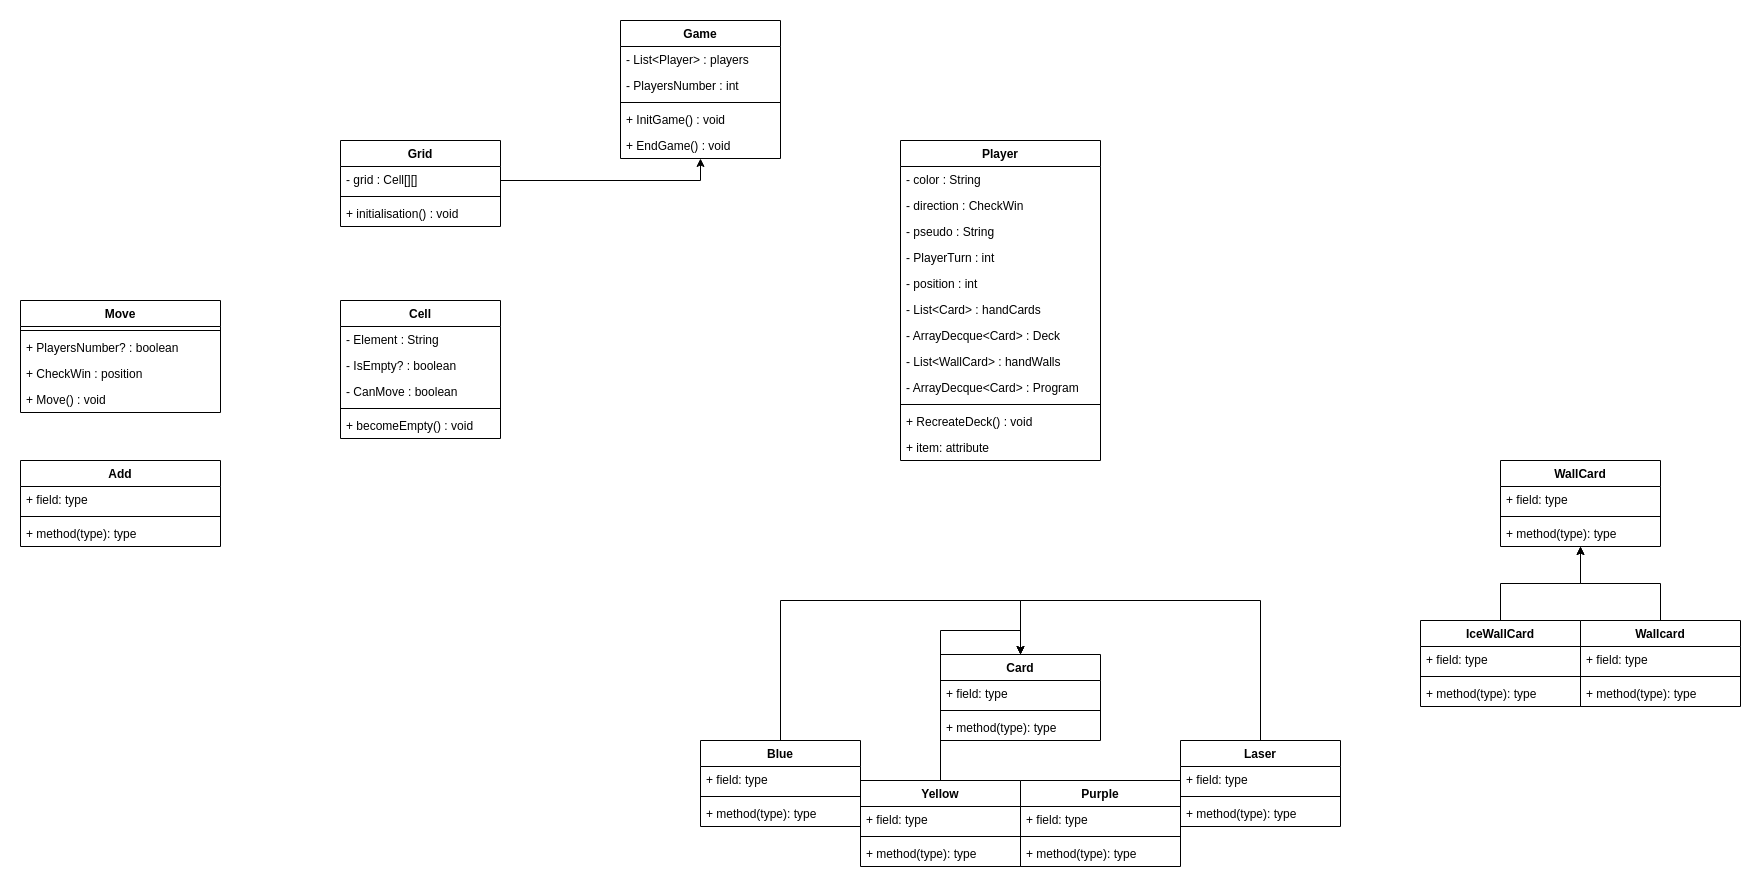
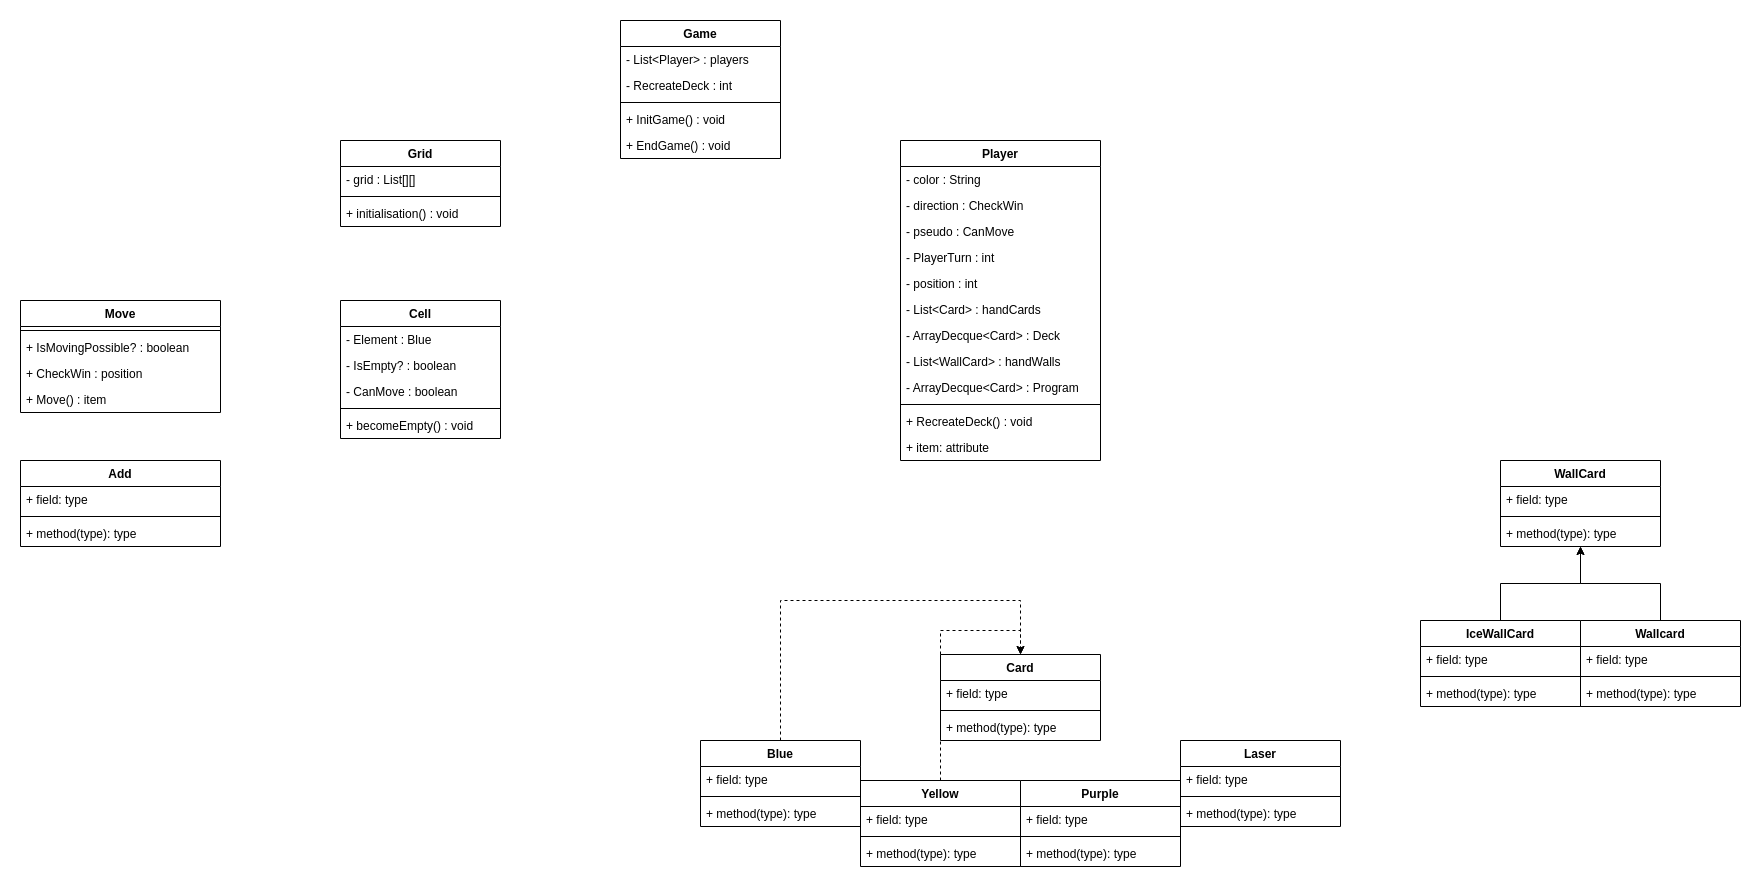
node "- PlayersNumber : int": label "- PlayersNumber : int" -> "- RecreateDeck : int"
node "- grid : Cell[][]": label "- grid : Cell[][]" -> "- grid : List[][]"
edge "Grid" -> "Game": removed
node "- pseudo : String": label "- pseudo : String" -> "- pseudo : CanMove"
node "- Element : String": label "- Element : String" -> "- Element : Blue"
node "+ PlayersNumber? : boolean": label "+ PlayersNumber? : boolean" -> "+ IsMovingPossible? : boolean"
node "+ Move() : void": label "+ Move() : void" -> "+ Move() : item"
edge "Blue" -> "Card": style solid -> dashed
edge "Laser" -> "Card": removed
edge "Yellow" -> "Card": style solid -> dashed
